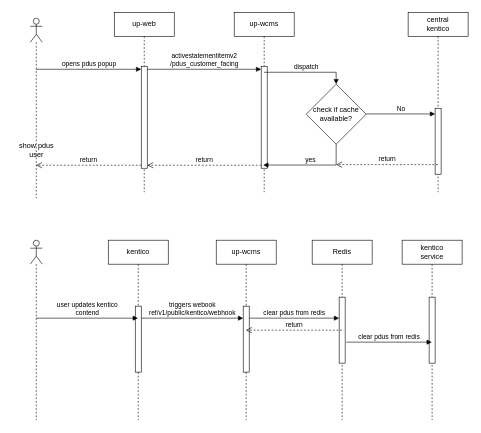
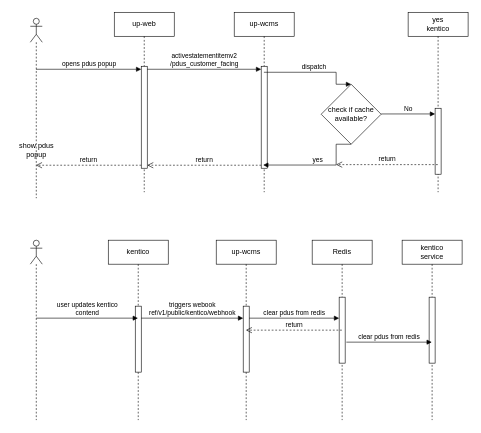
node "central kentico": label "central kentico" -> "yes kentico"
node "check if cache available?": moved (336, 114) -> (351, 114)
node "show pdus user": label "show pdus user" -> "show pdus popup"
